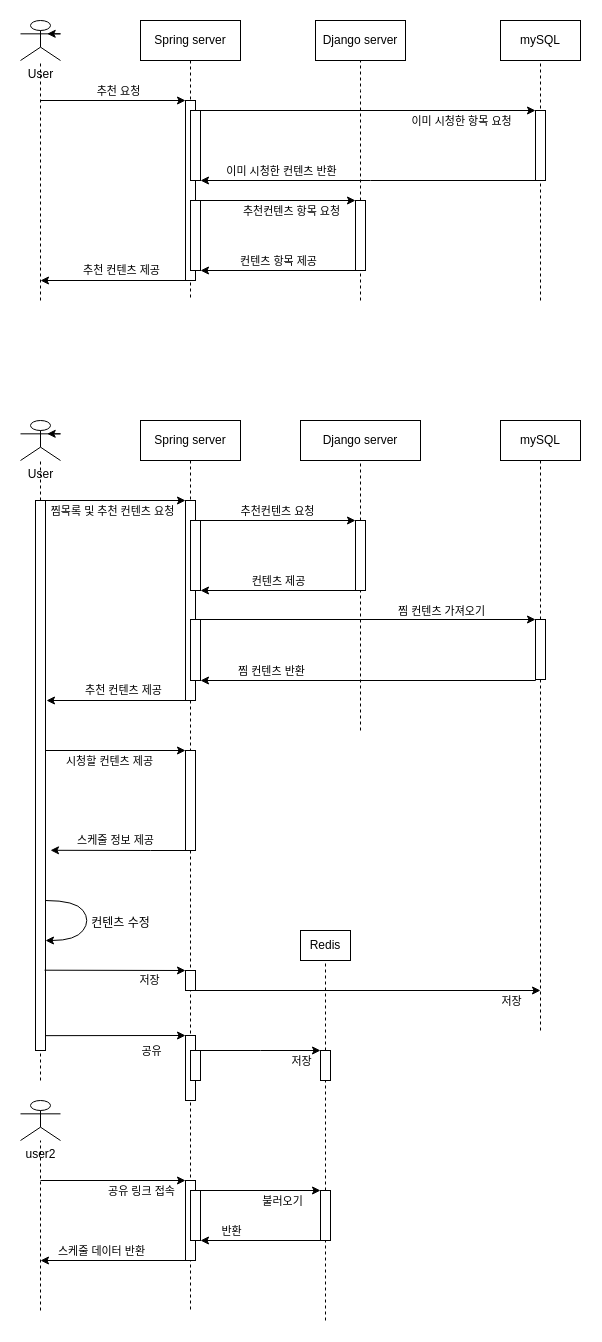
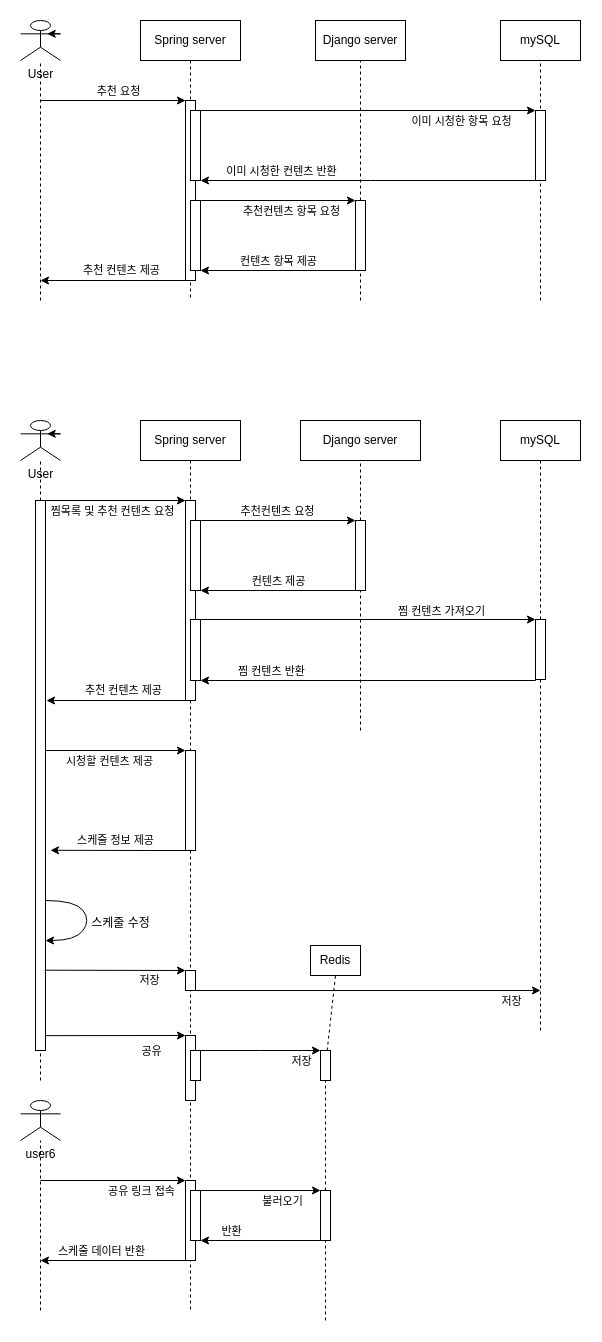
node "컨텐츠 수정": label "컨텐츠 수정" -> "스케줄 수정"
node "Redis": moved (326, 946) -> (336, 961)
node "user2": label "user2" -> "user6"
